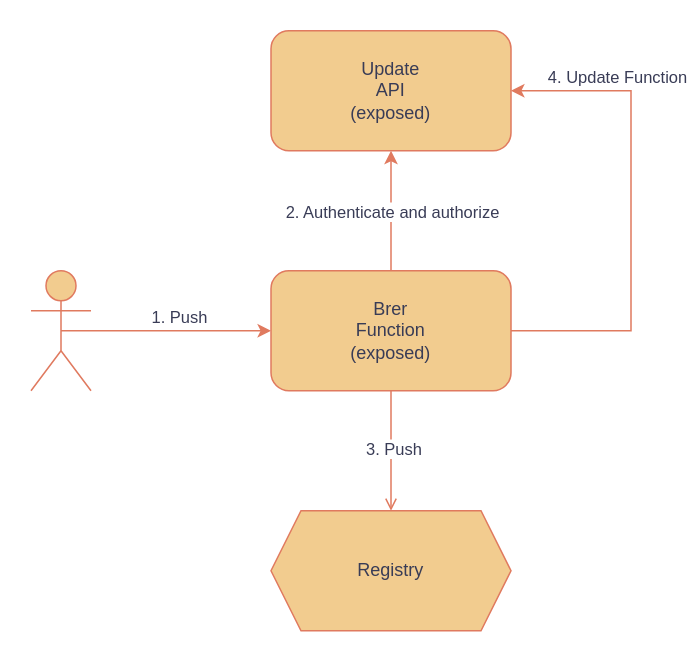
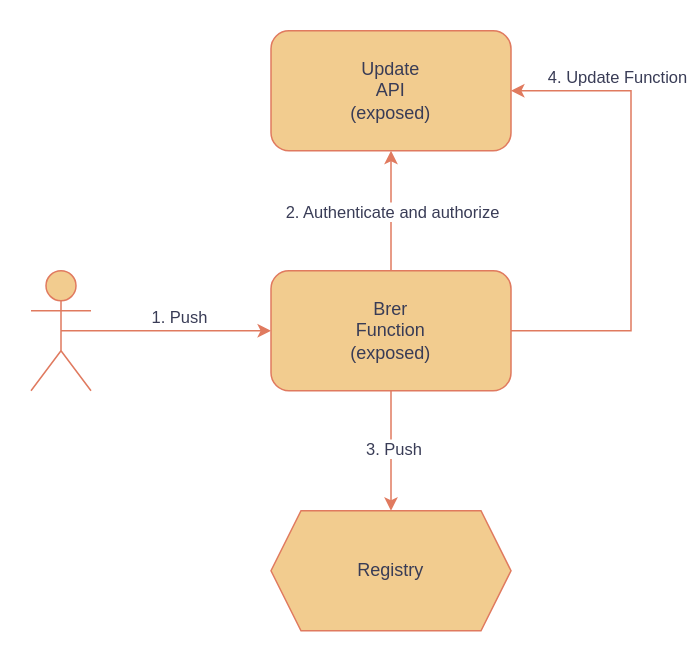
edge "Brer Function (exposed)" -> "Registry": arrowhead open -> classic
